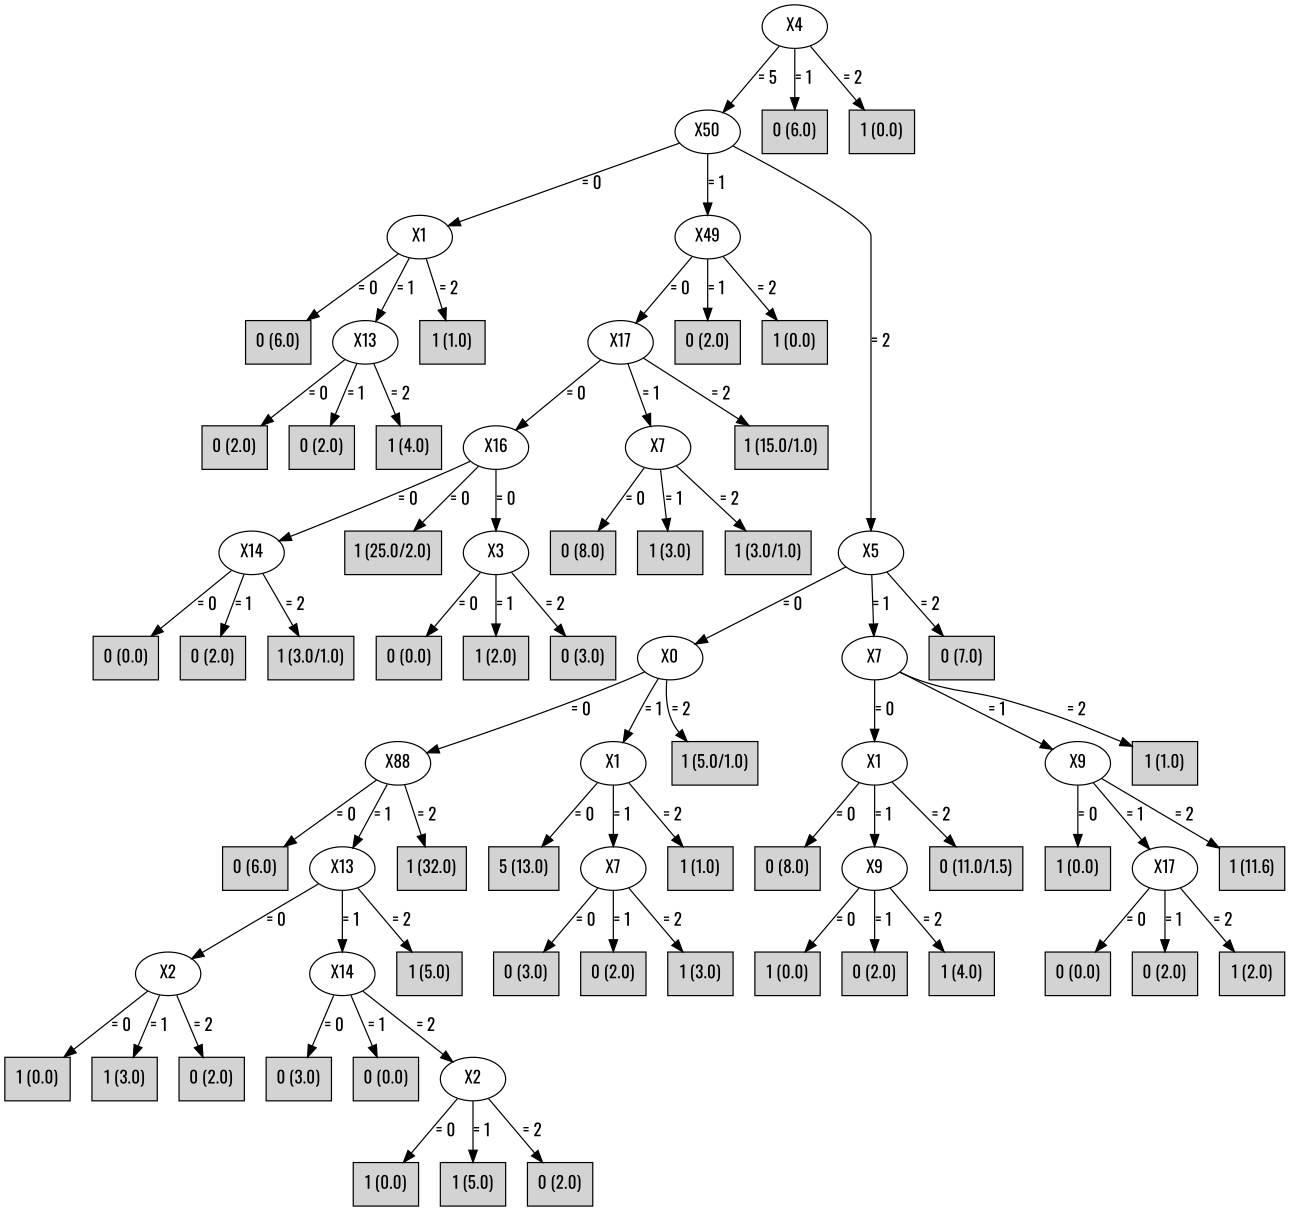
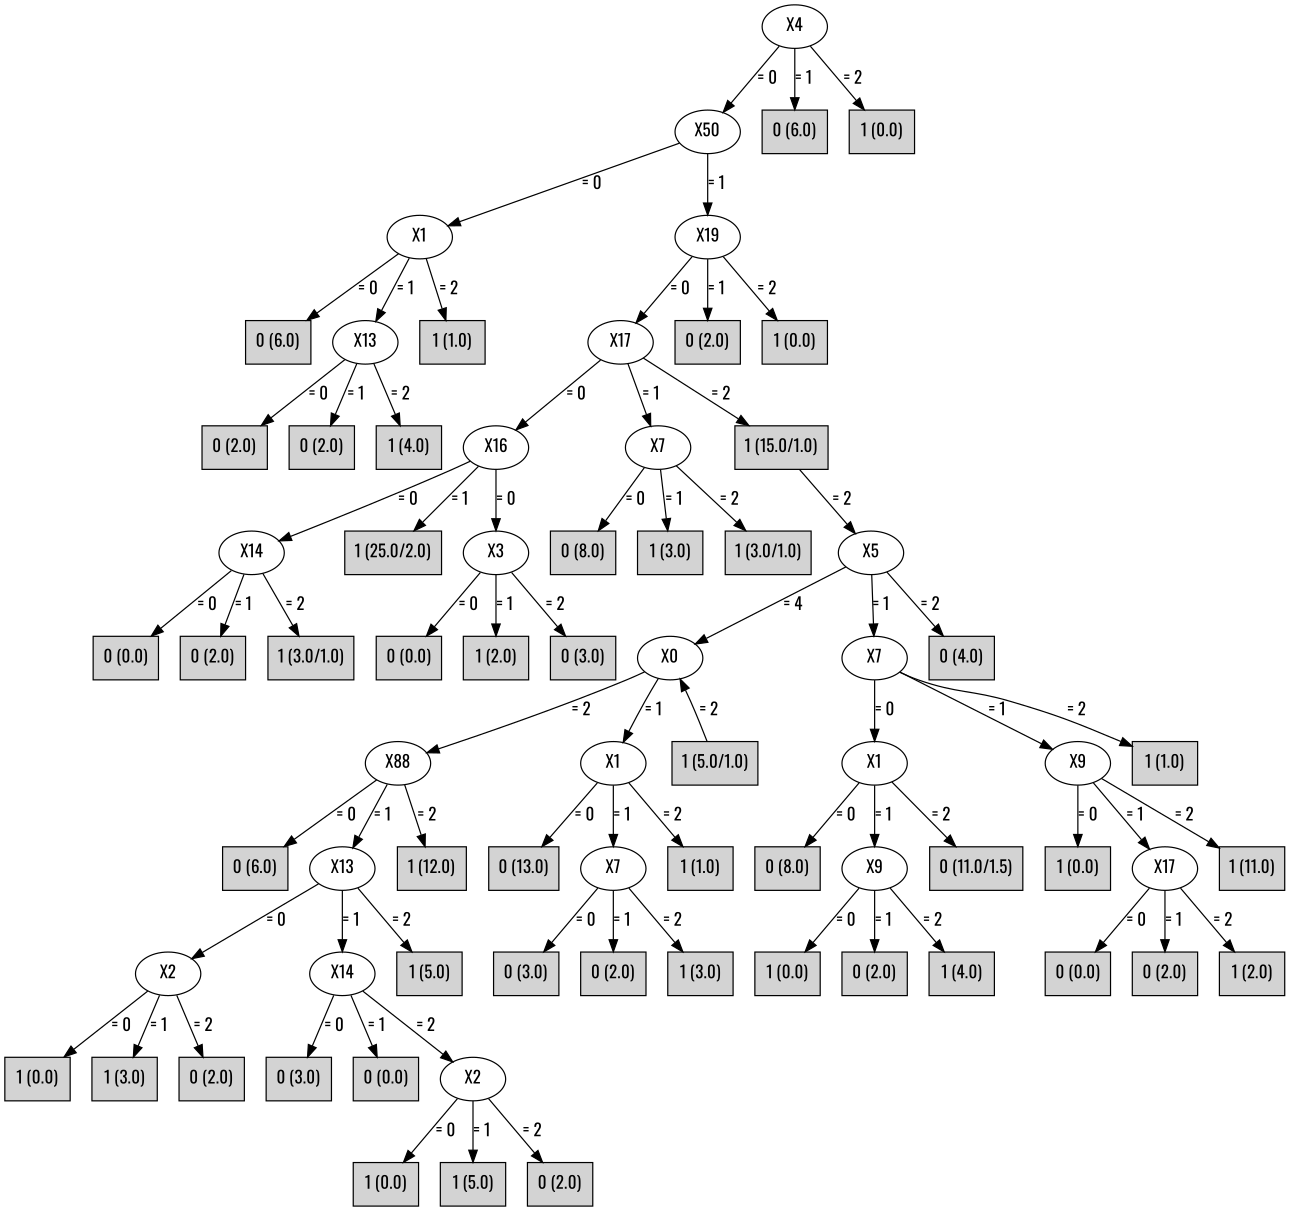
edge "X4" -> "X50": label "= 5" -> "= 0"
node "X49": label "X49" -> "X19"
edge "X50" -> "X5": now "1 (15.0/1.0)" -> "X5"
edge "X16" -> "1 (25.0/2.0)": label "= 0" -> "= 1"
edge "X5" -> "X0": label "= 0" -> "= 4"
node "0 (7.0)": label "0 (7.0)" -> "0 (4.0)"
edge "X0" -> "1 (5.0/1.0)": reversed
edge "X0" -> "X88": label "= 0" -> "= 2"
node "1 (32.0)": label "1 (32.0)" -> "1 (12.0)"
node "5 (13.0)": label "5 (13.0)" -> "0 (13.0)"
node "1 (11.6)": label "1 (11.6)" -> "1 (11.0)"
